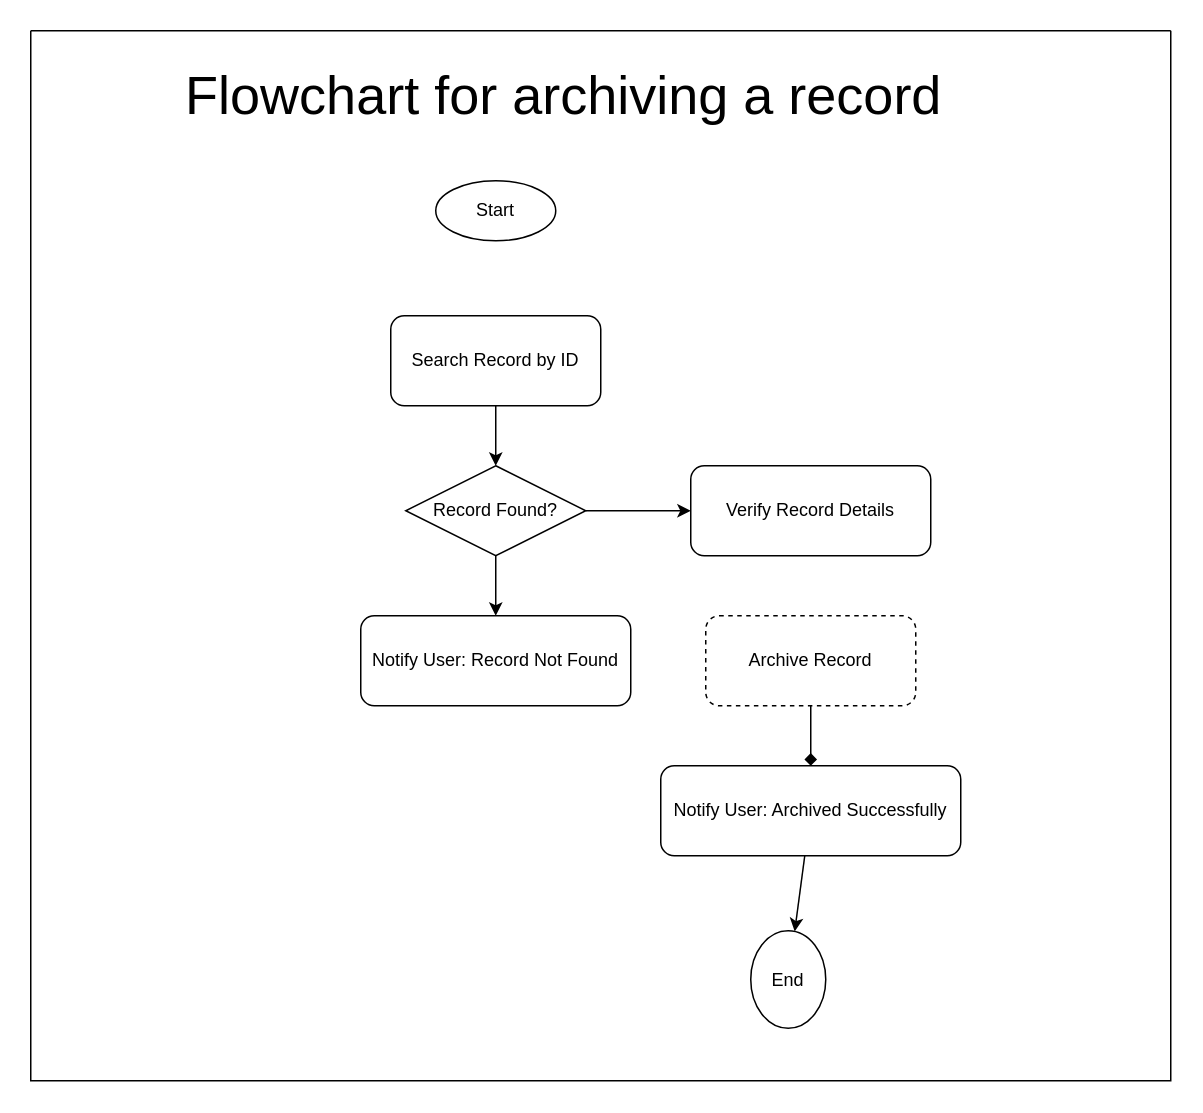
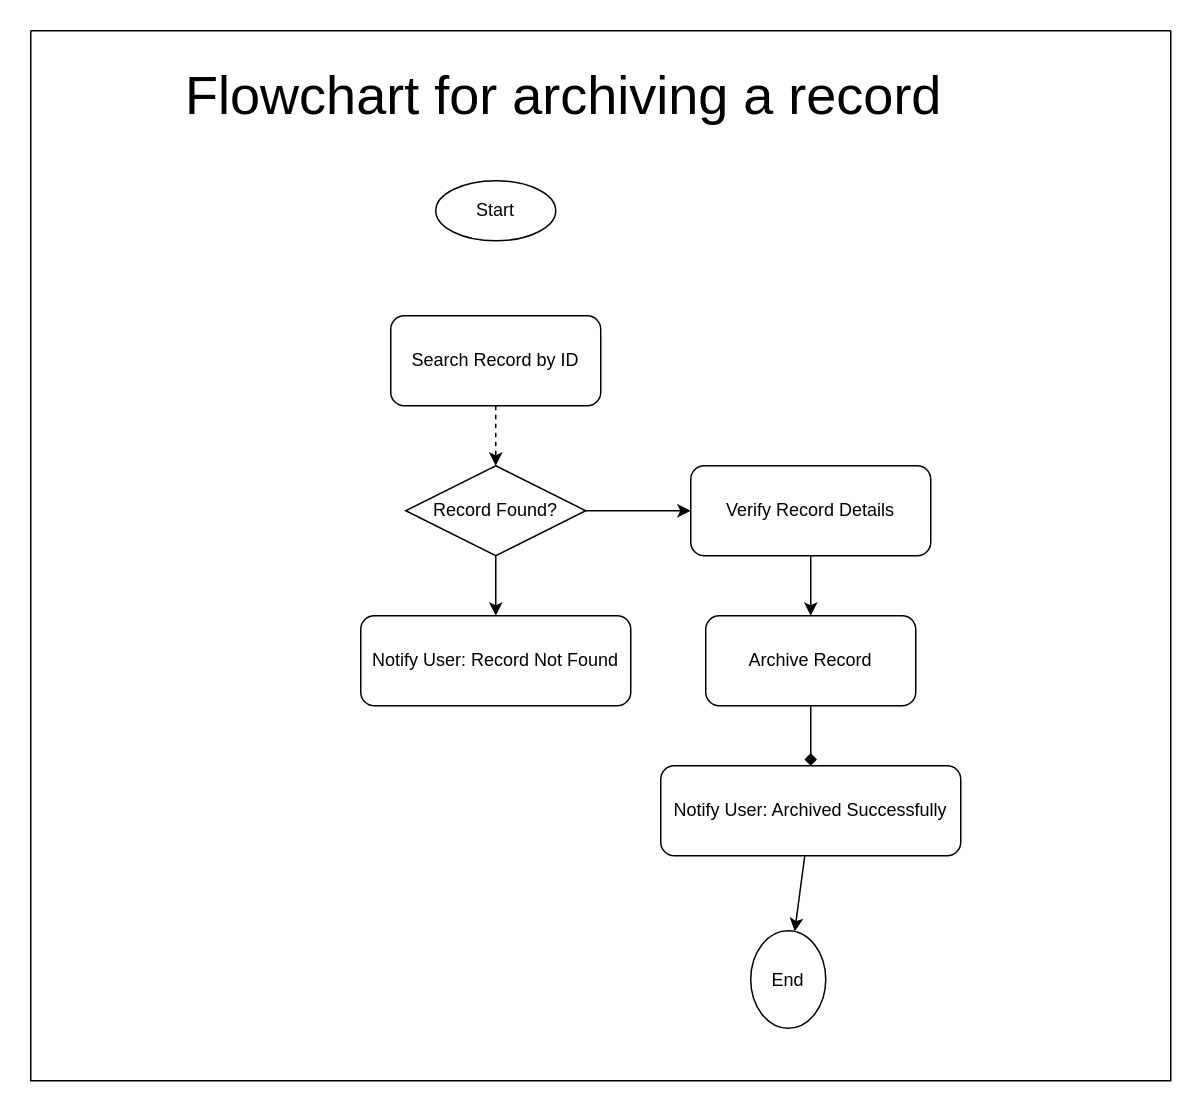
edge "Search Record by ID" -> "Record Found?": style solid -> dashed
edge "Verify Record Details" -> "Archive Record": added
node "Archive Record": style dashed -> solid
